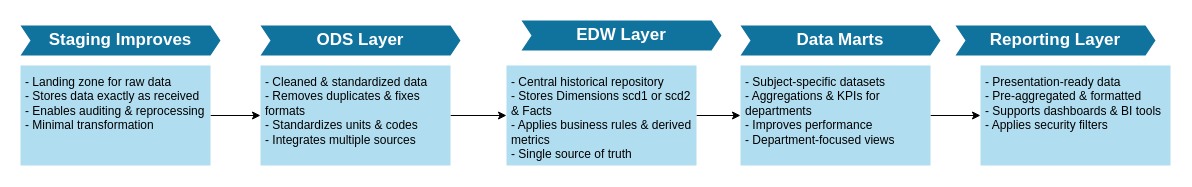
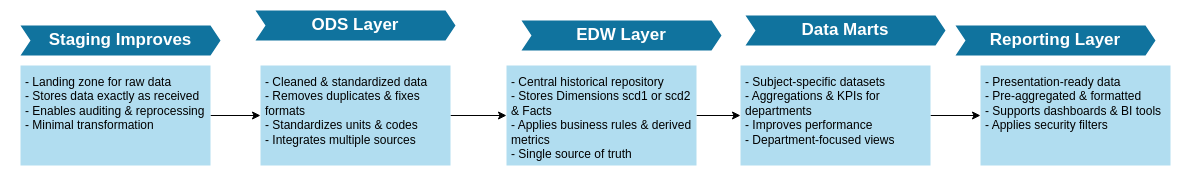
node "ODS Layer": moved (361, 41) -> (356, 26)
node "Data Marts": moved (841, 41) -> (846, 31)
